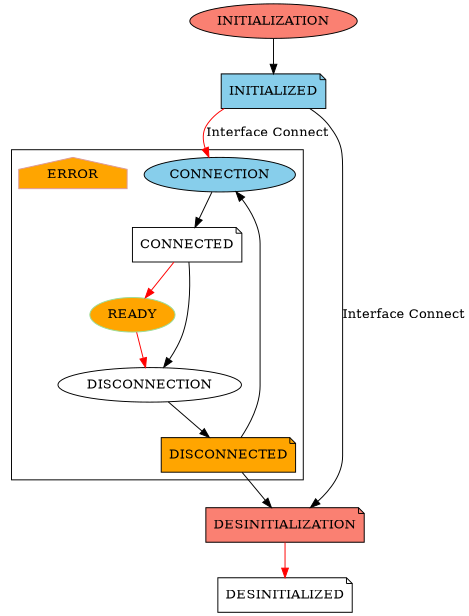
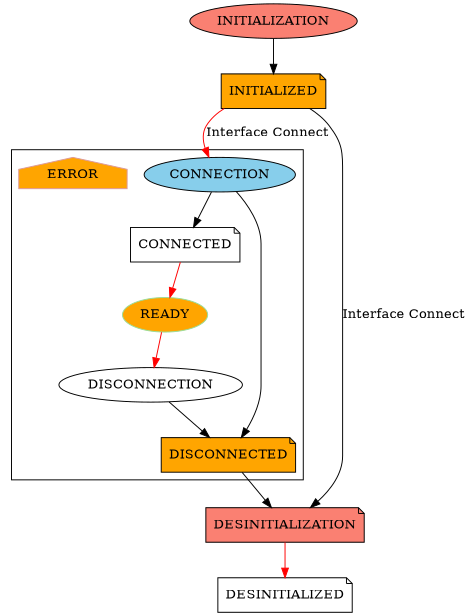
node "INITIALIZED": fillcolor skyblue -> orange
edge "CONNECTED" -> "DISCONNECTION": removed
edge "DISCONNECTED" -> "CONNECTION": reversed
